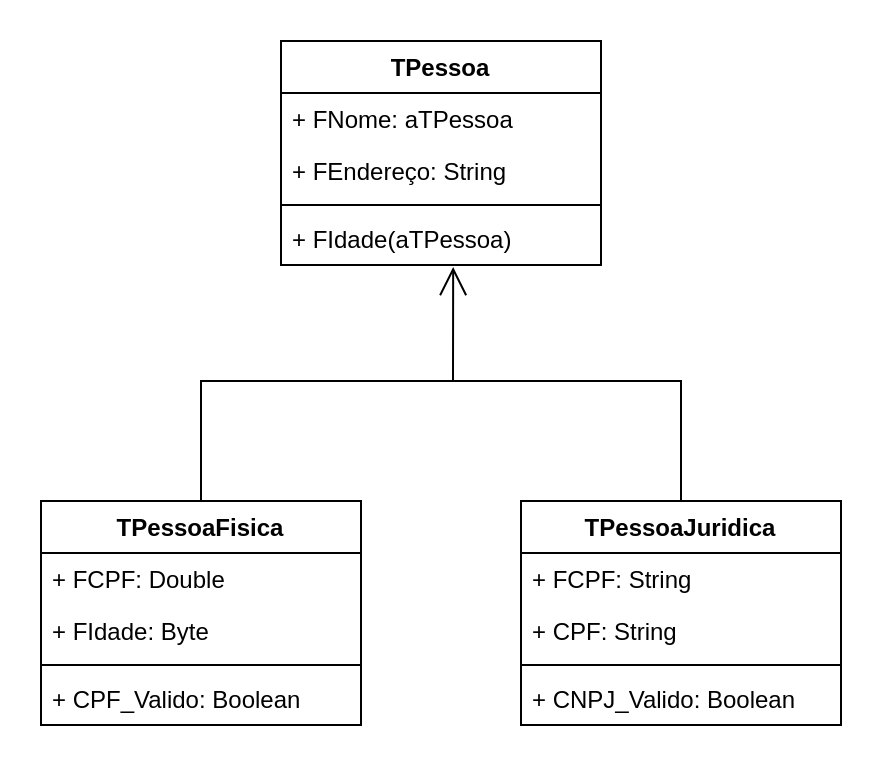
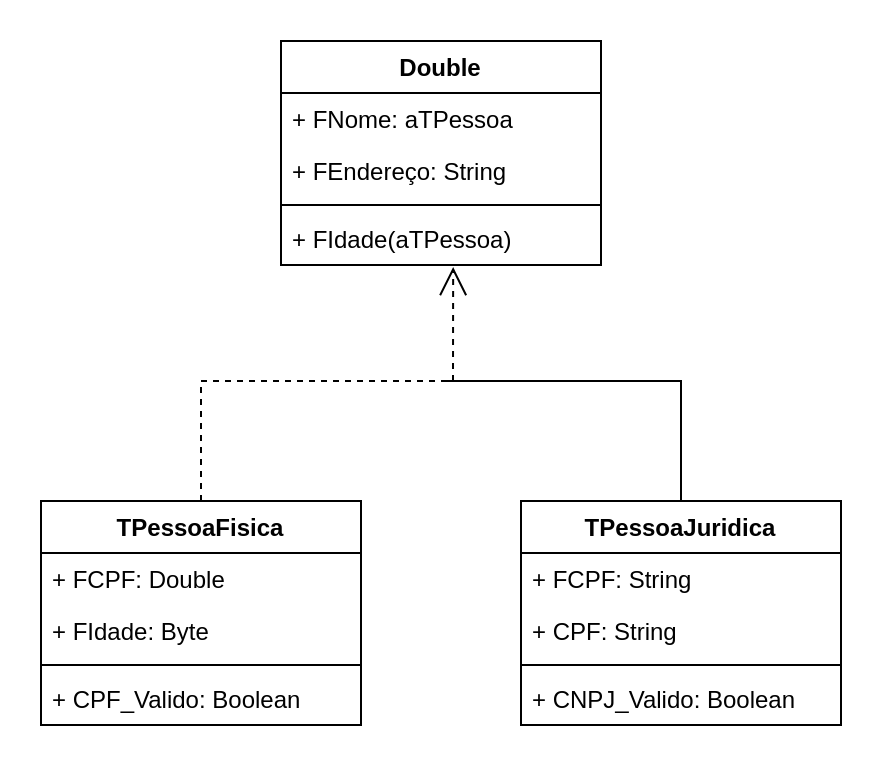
node "TPessoa": label "TPessoa" -> "Double"
edge "TPessoaFisica" -> "+ FIdade(aTPessoa)": style solid -> dashed
